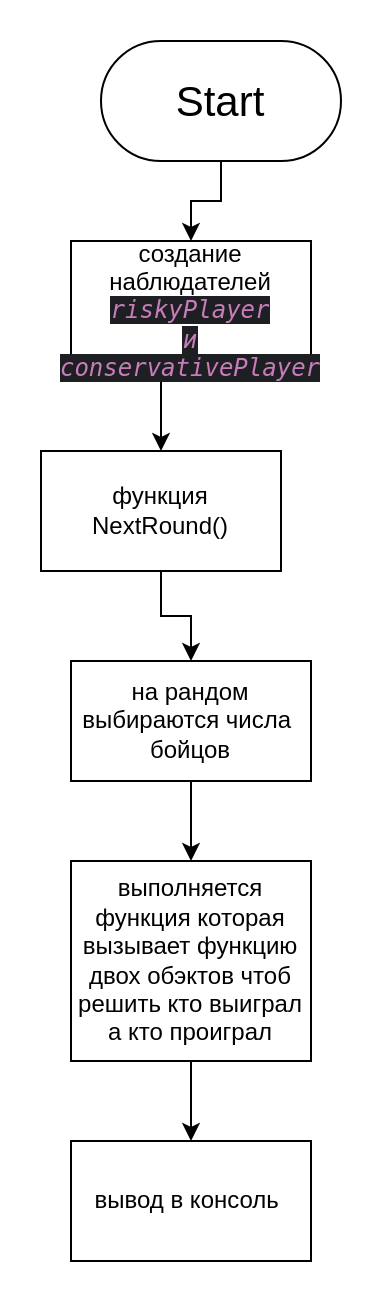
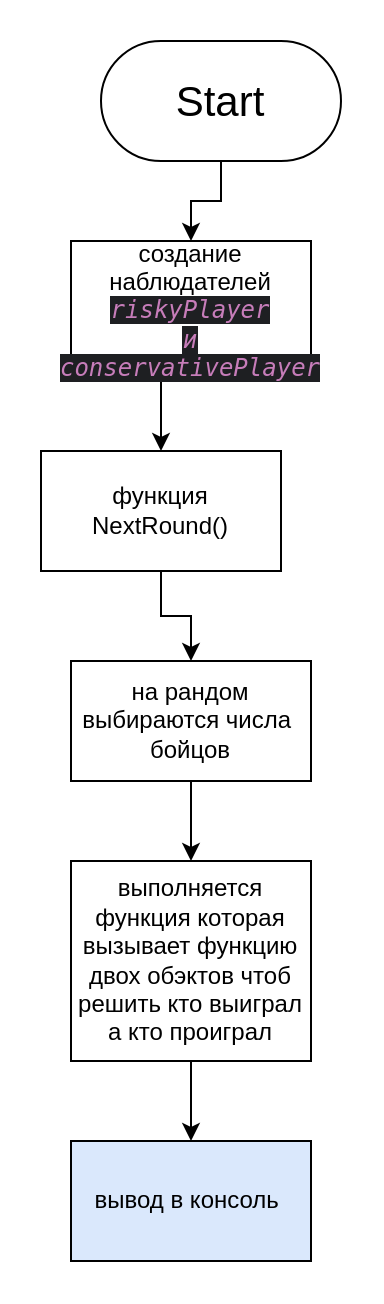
node "вывод в консоль": fillcolor #ffffff -> #dae8fc
